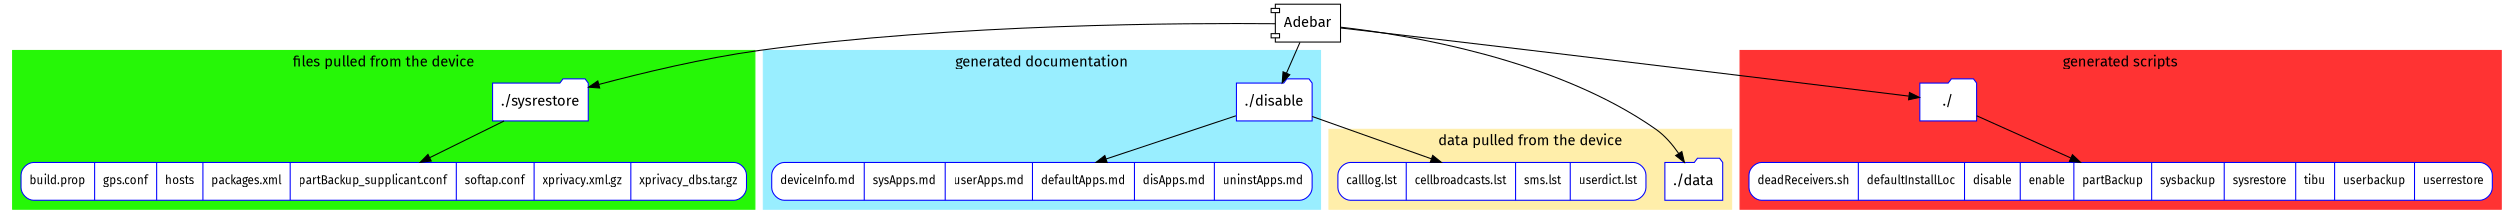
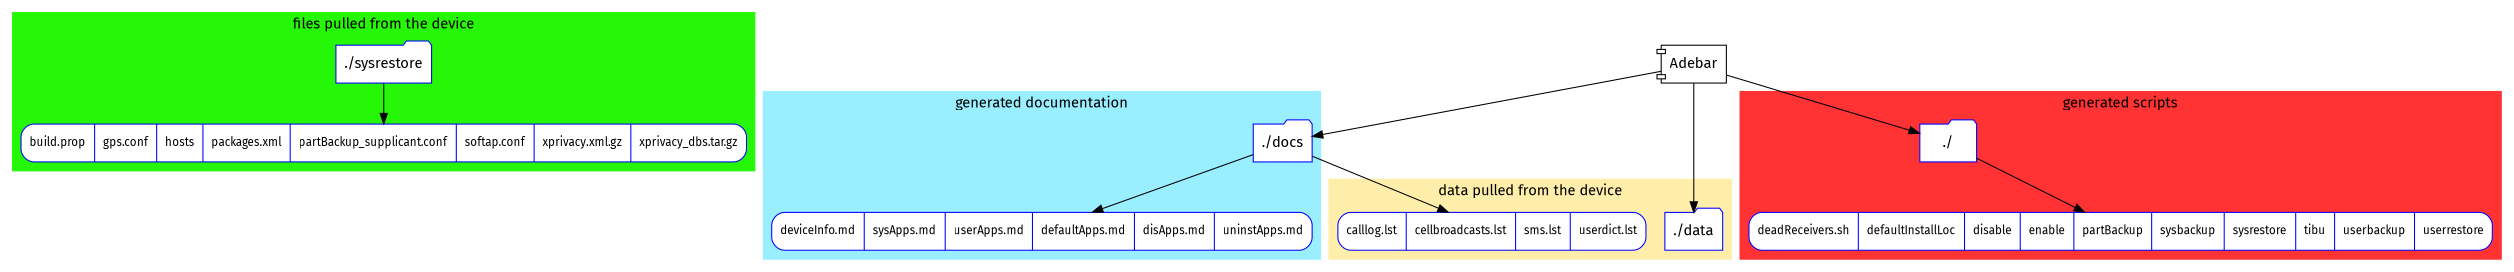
edge "Adebar" -> "./sysrestore": removed
node "./disable": label "./disable" -> "./docs"
